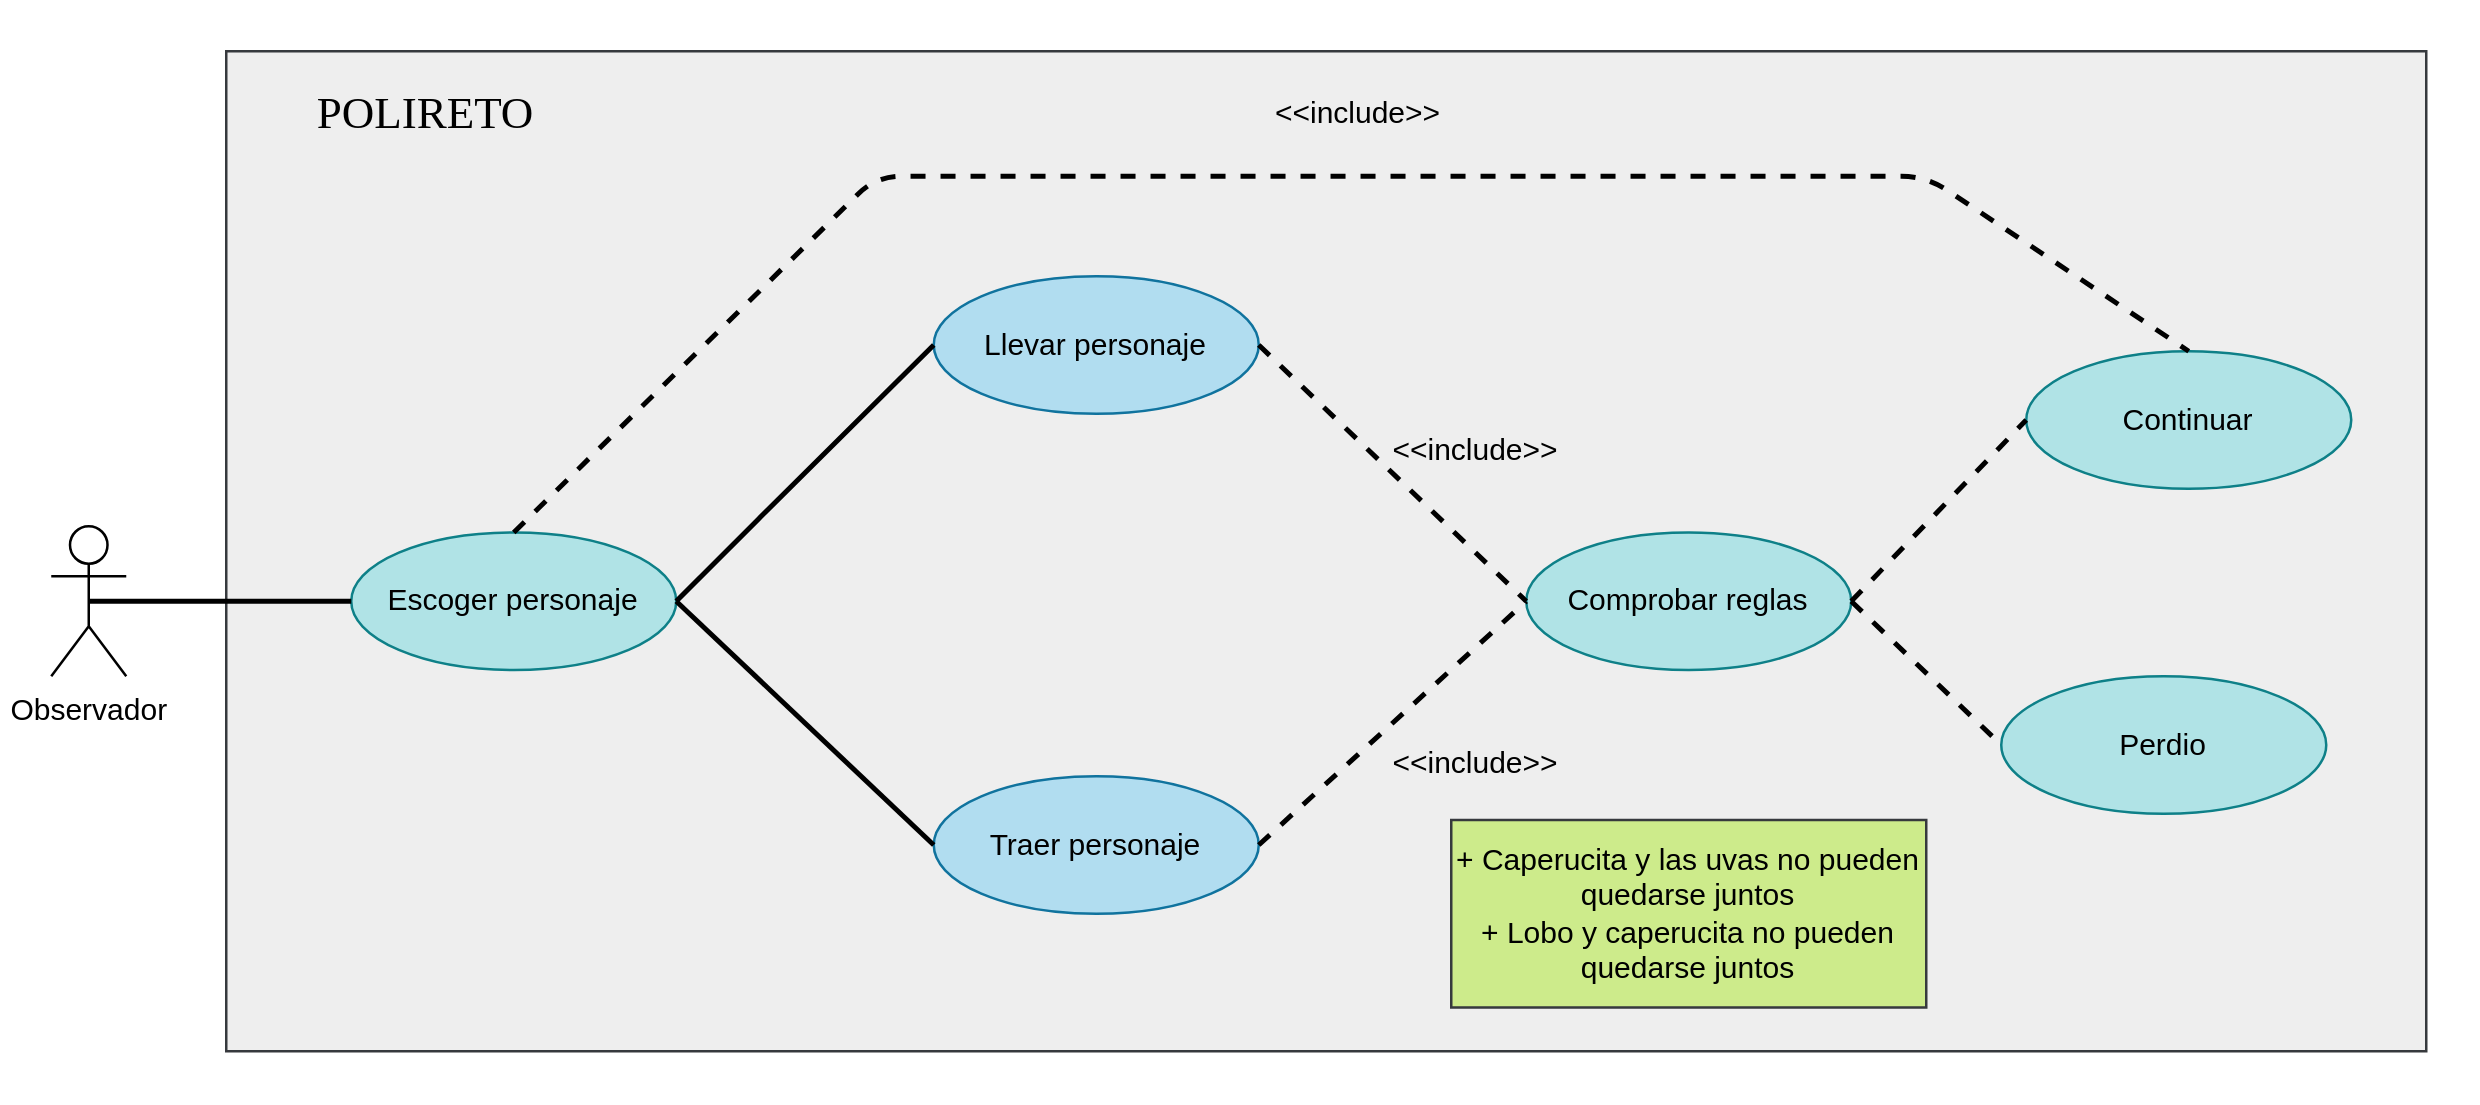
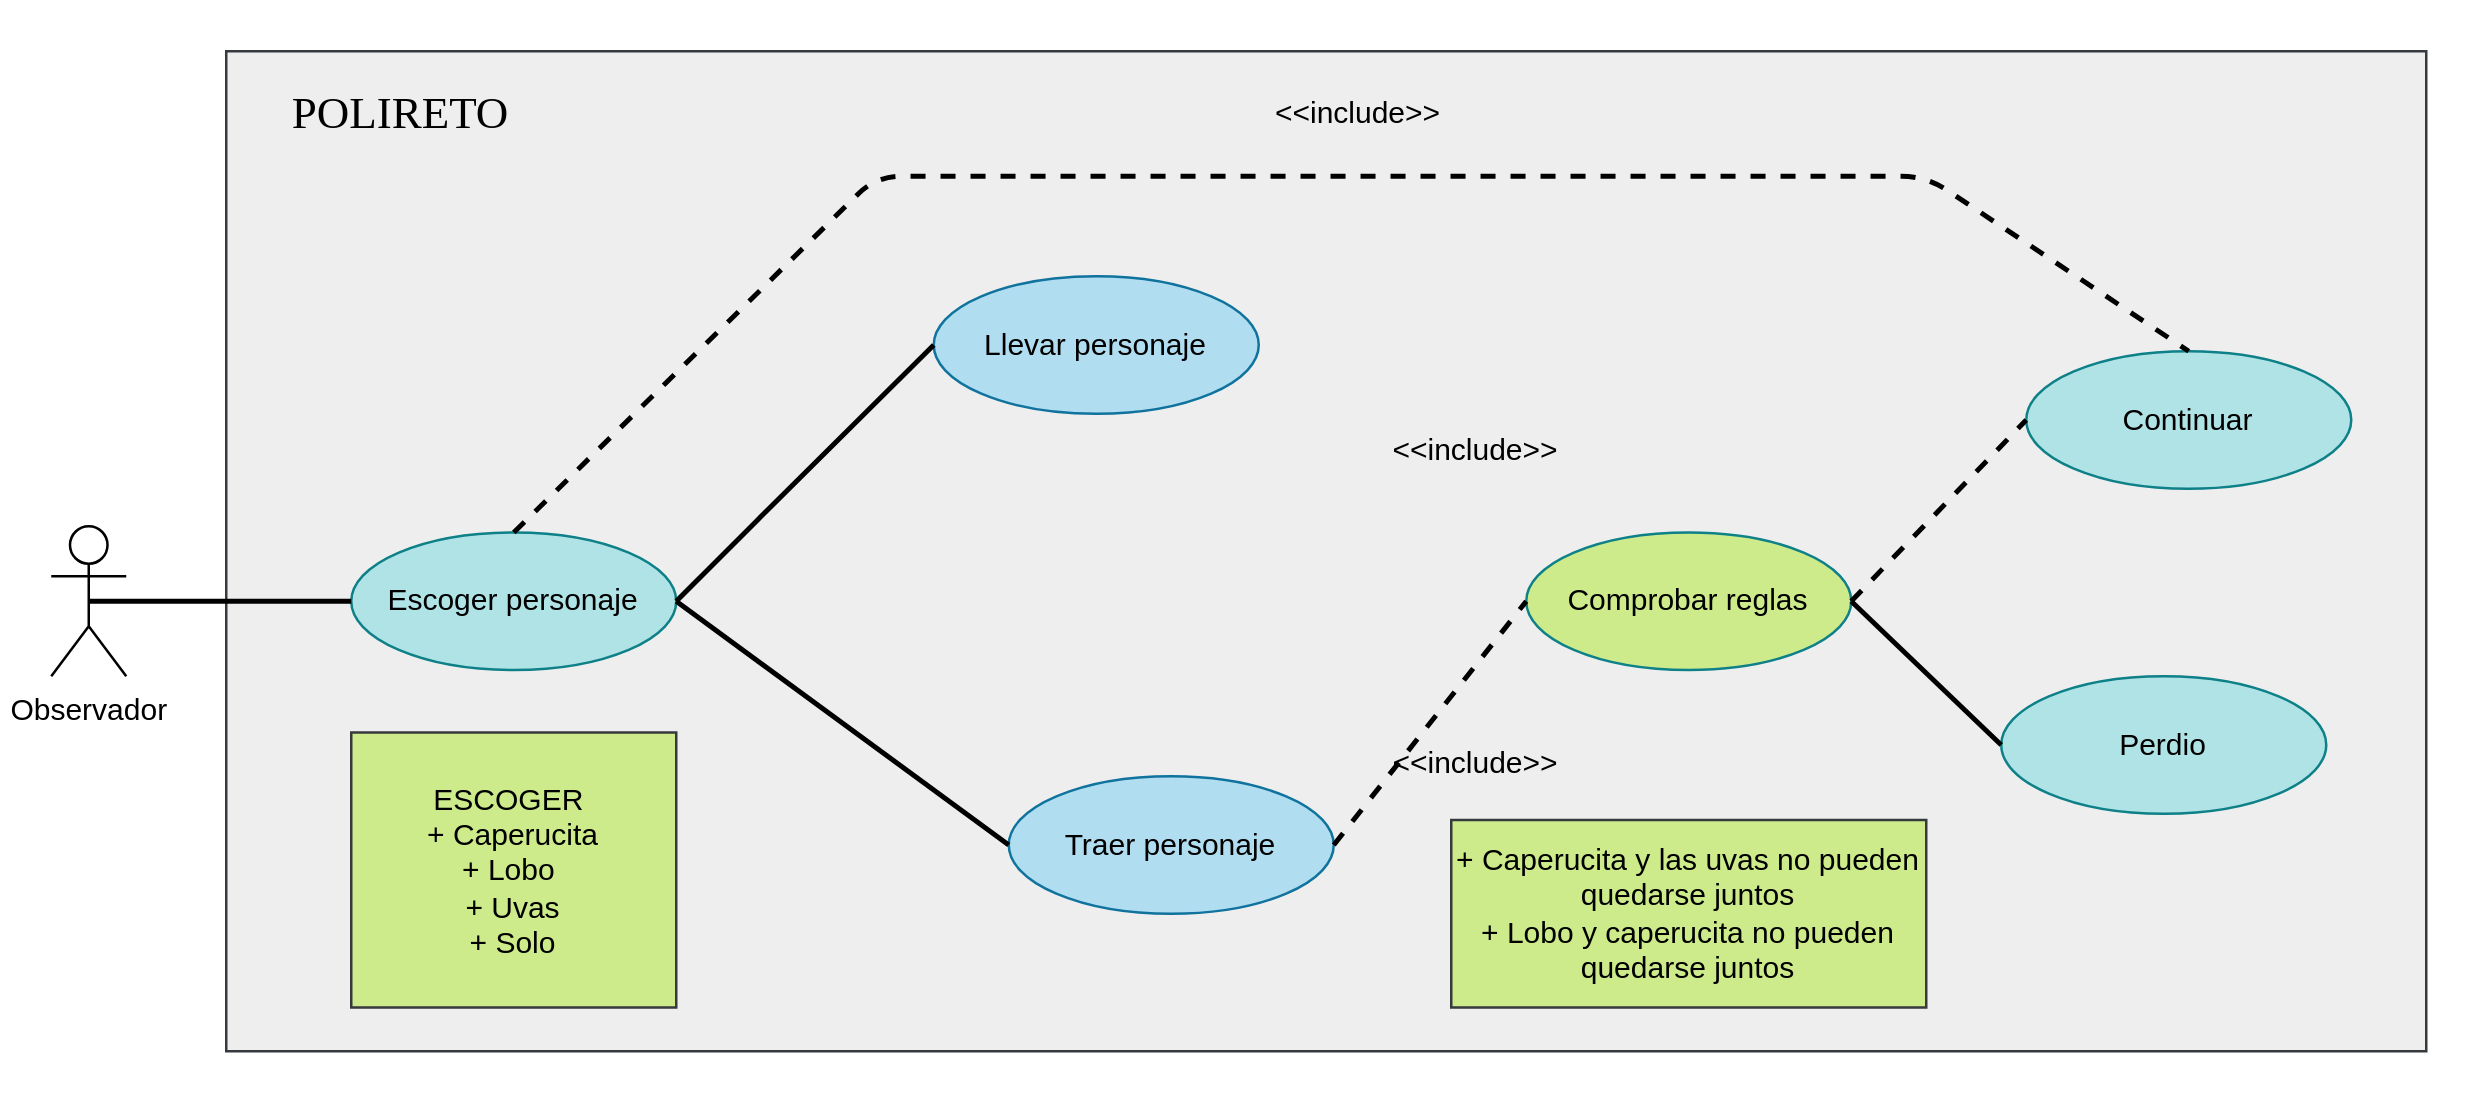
node "POLIRETO": moved (426, 114) -> (401, 114)
edge "Llevar personaje" -- "Comprobar reglas": removed
node "Comprobar reglas": fillcolor #b0e3e6 -> #cdeb8b
edge "Comprobar reglas" -- "Perdio": style dashed -> solid
node "Traer personaje": moved (1096, 845) -> (1171, 845)
node "ESCOGER + Caperucita + Lobo + Uvas + Solo": added
